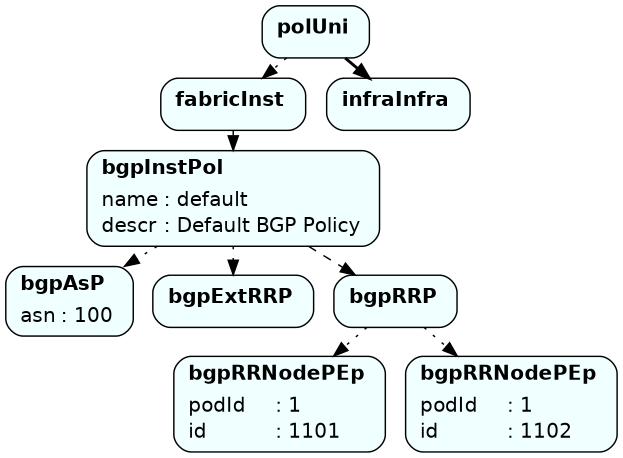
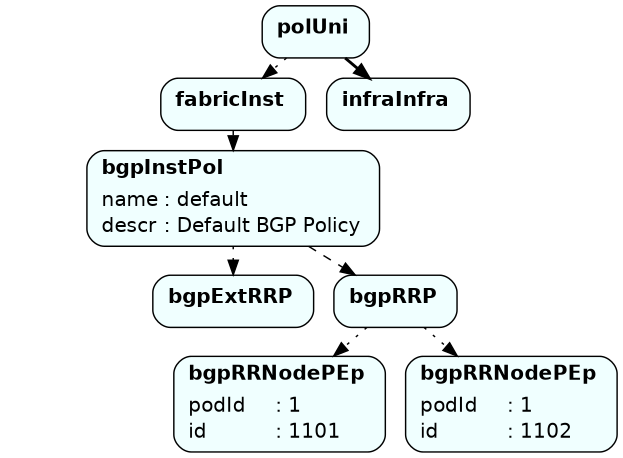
node "bgpAsP": removed
